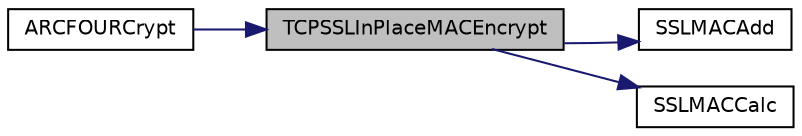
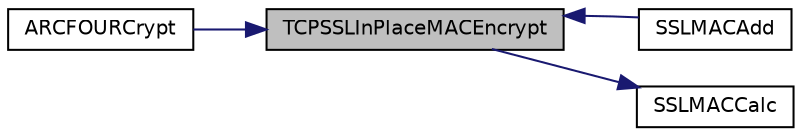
edge "TCPSSLInPlaceMACEncrypt" -> "SSLMACAdd": reversed
